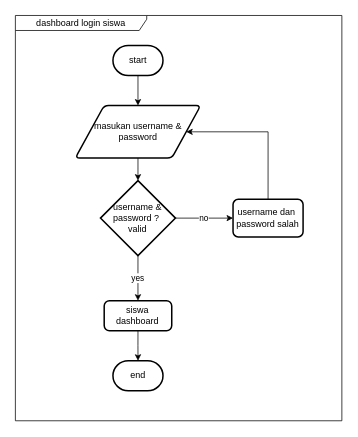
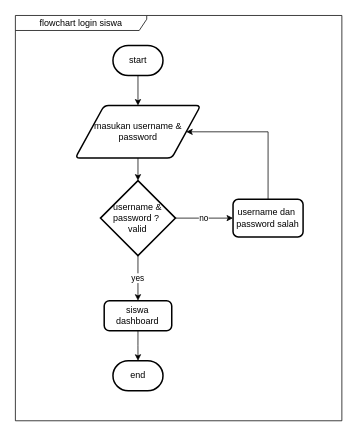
node "dashboard login siswa": label "dashboard login siswa" -> "flowchart login siswa"
